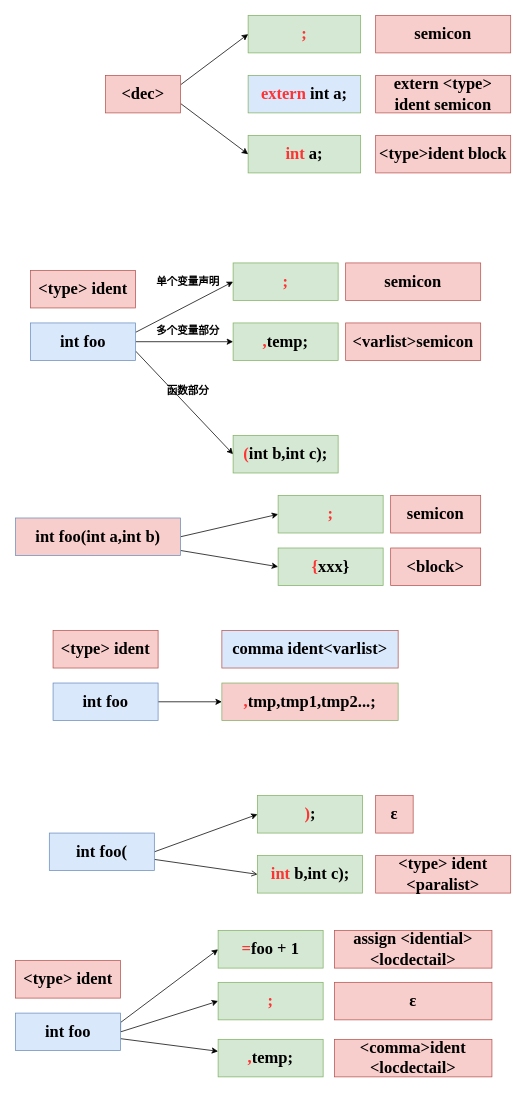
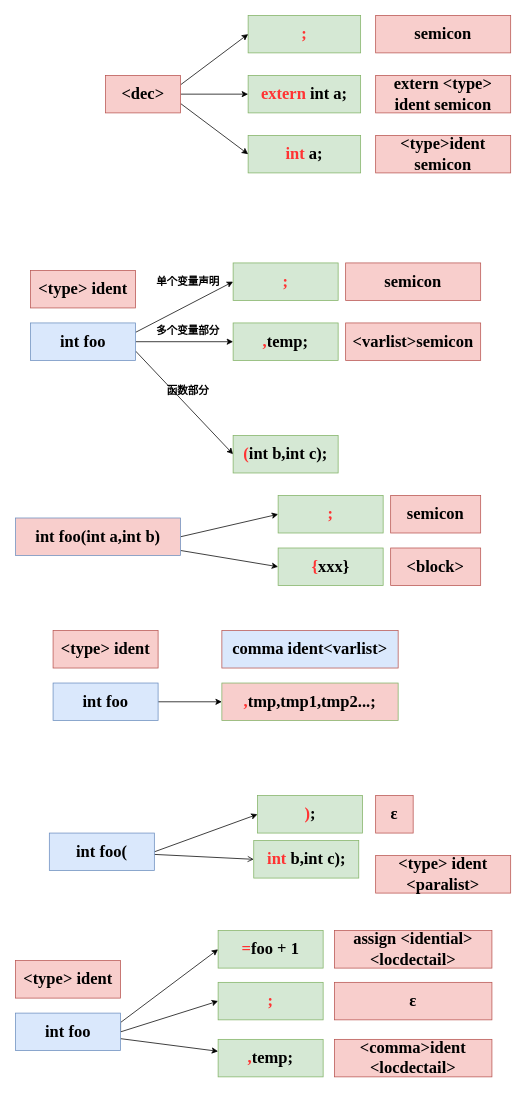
edge "<dec>" -> "extern int a;": added
node "extern int a;": fillcolor #dae8fc -> #d5e8d4
node "<type>ident block": label "<type>ident block" -> "<type>ident semicon"
node "int b,int c);": moved (310, 874) -> (306, 859)
